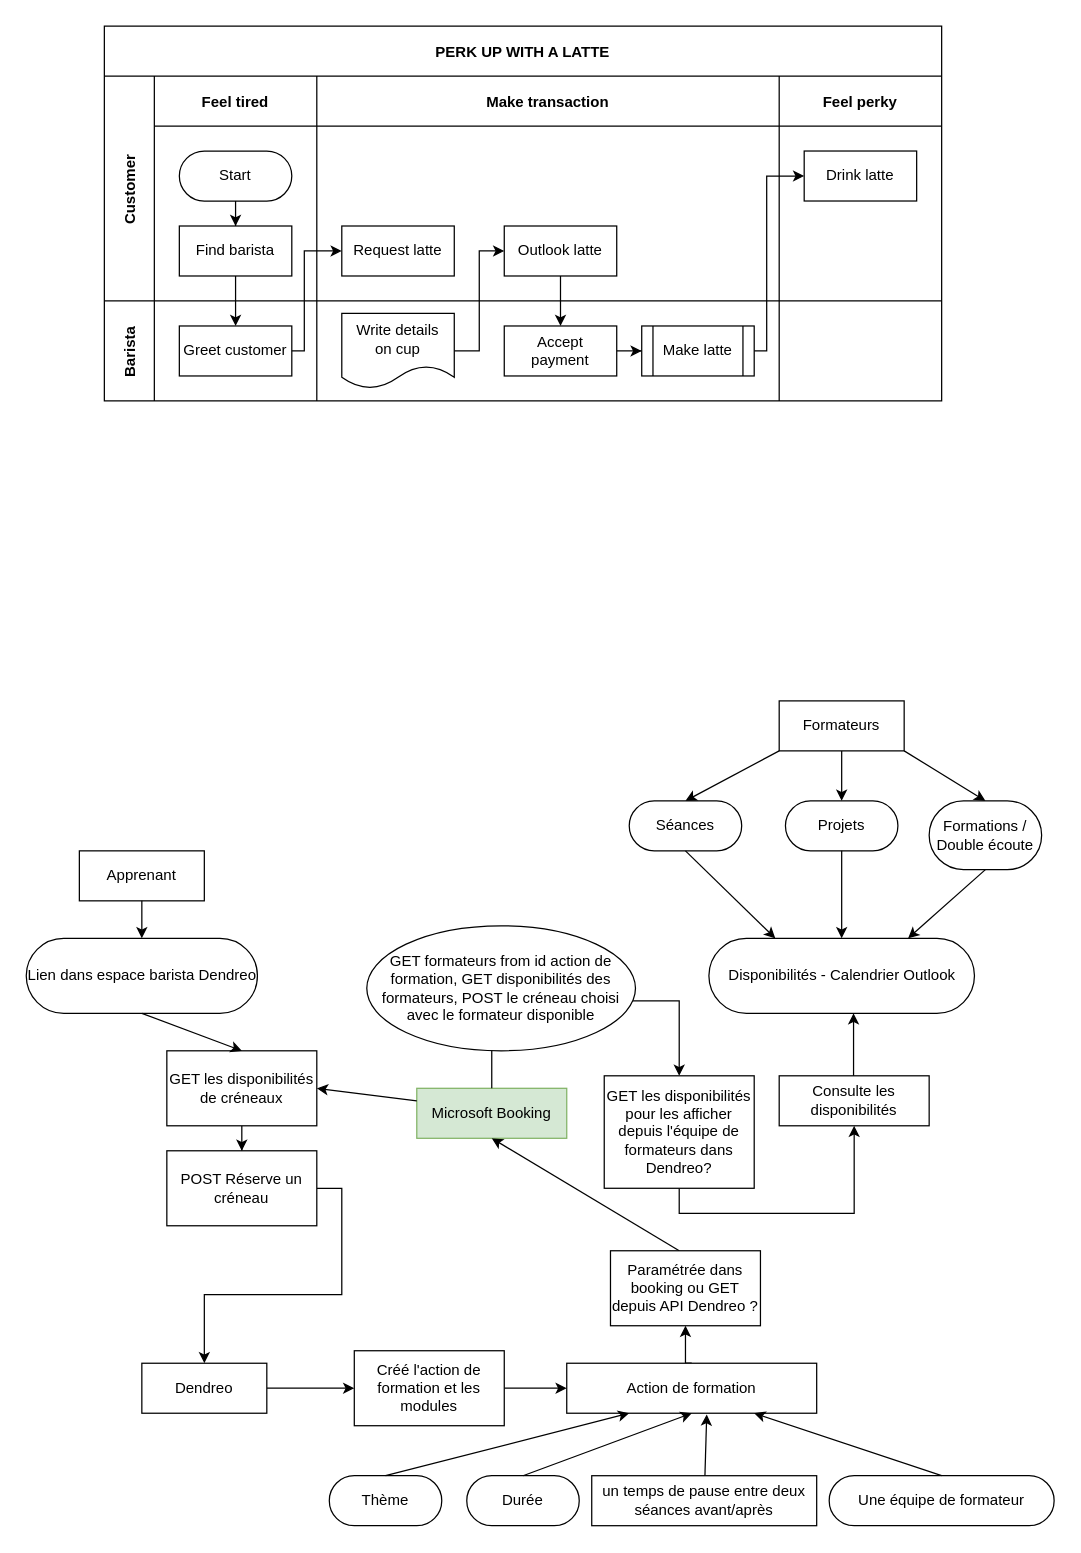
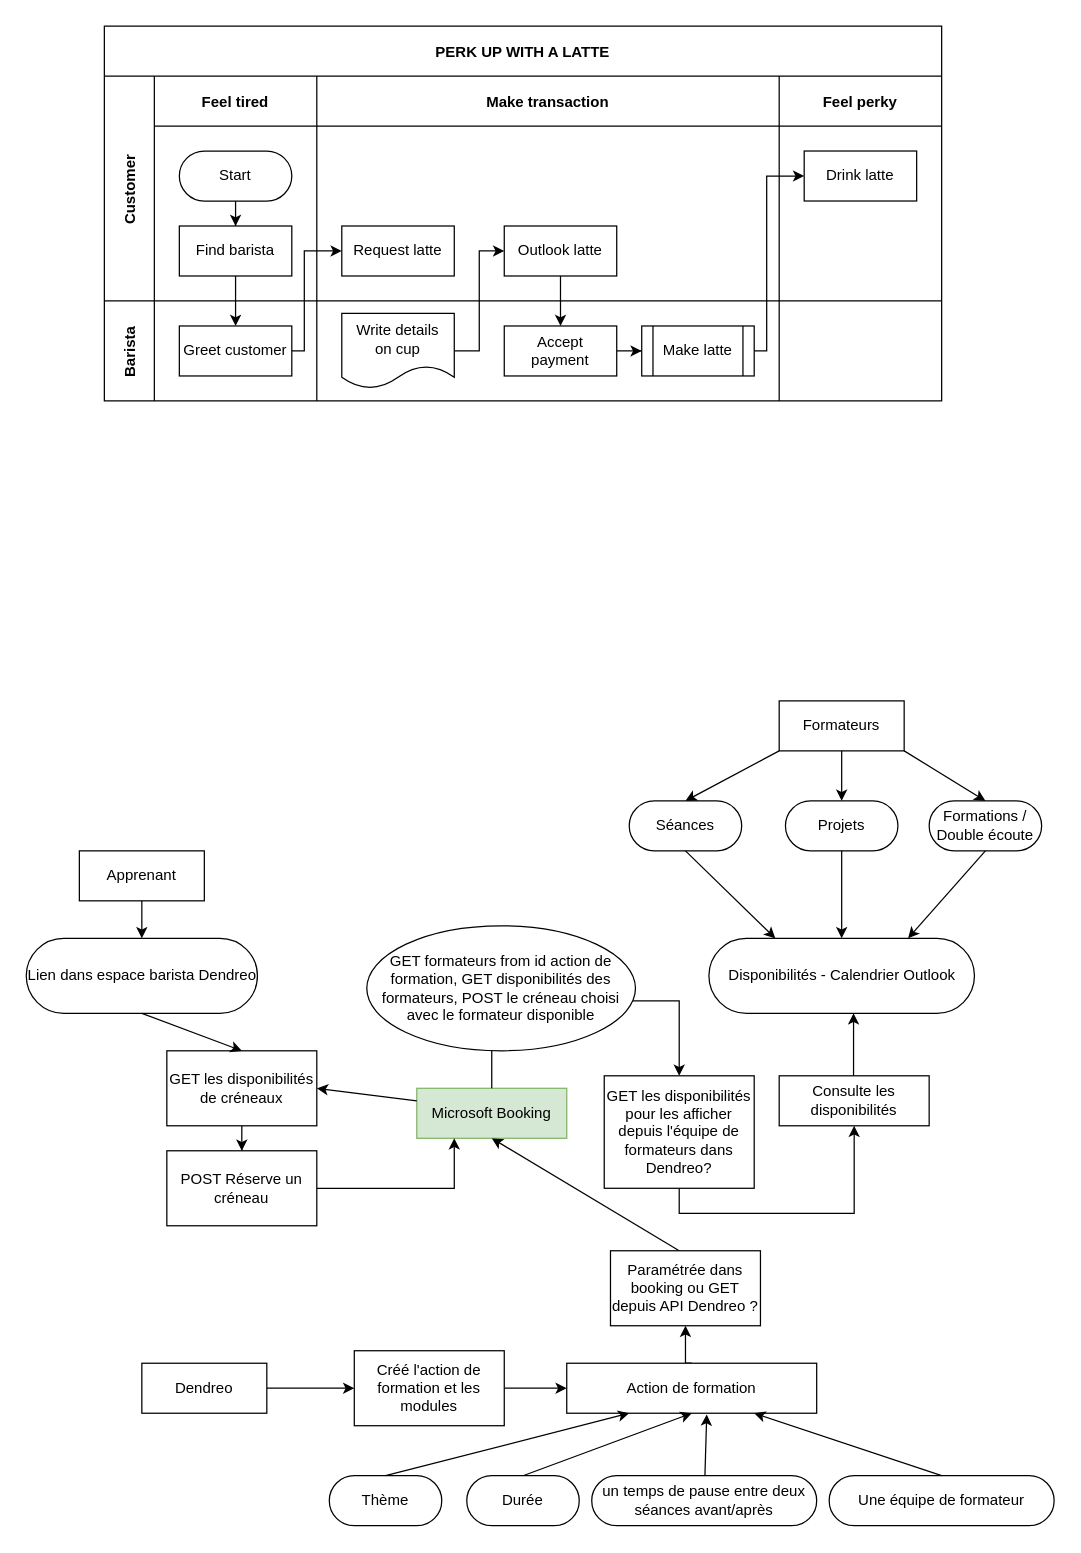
node "Formations / Double écoute": size 113x69 -> 113x50
edge "POST Réserve un créneau" -> "Dendreo": now "POST Réserve un créneau" -> "Microsoft Booking"
node "un temps de pause entre deux séances avant/après": shape rectangle -> rounded rectangle
